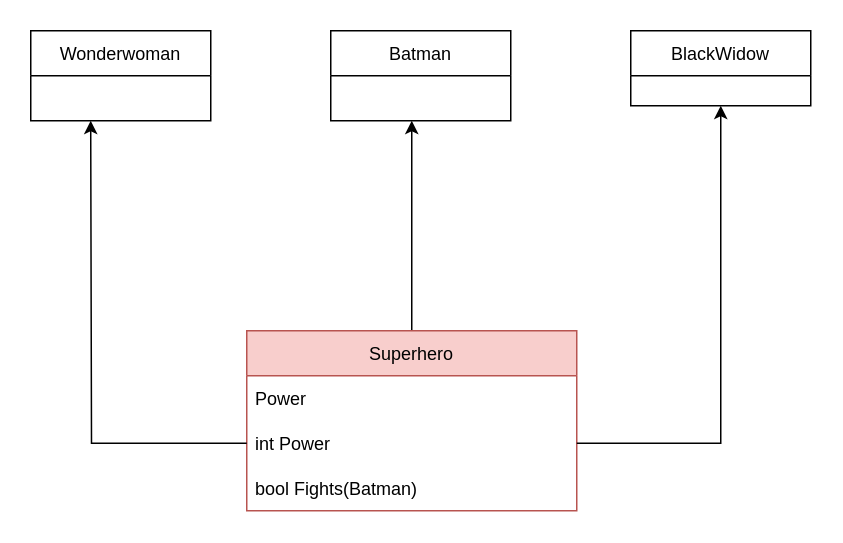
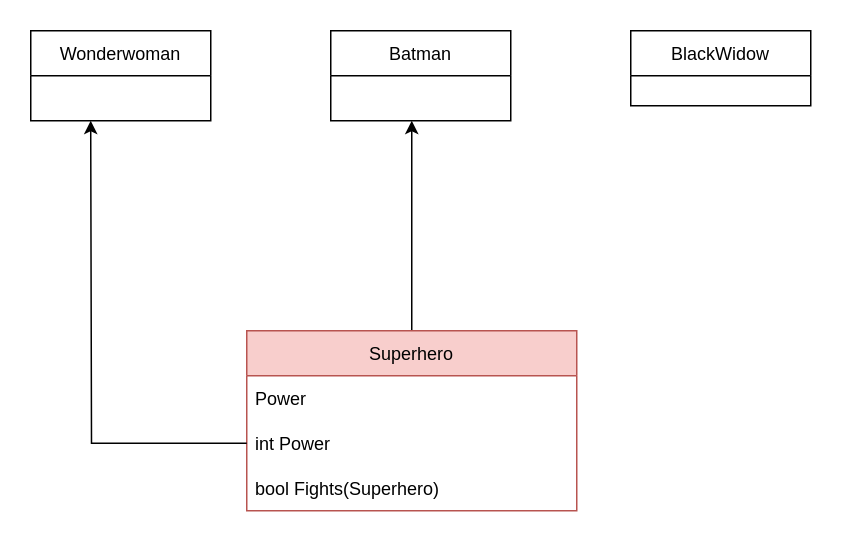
edge "int Power" -> "BlackWidow": removed
node "bool Fights(Batman)": label "bool Fights(Batman)" -> "bool Fights(Superhero)"
